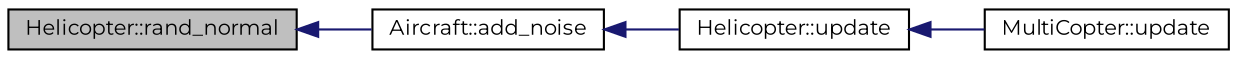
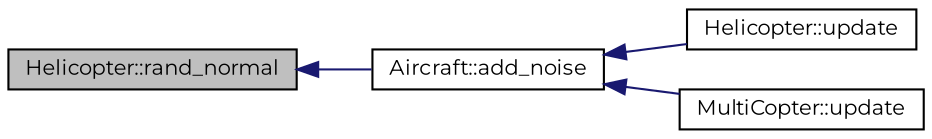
edge "MultiCopter::update" -> "Helicopter::update": now "MultiCopter::update" -> "Aircraft::add_noise"
